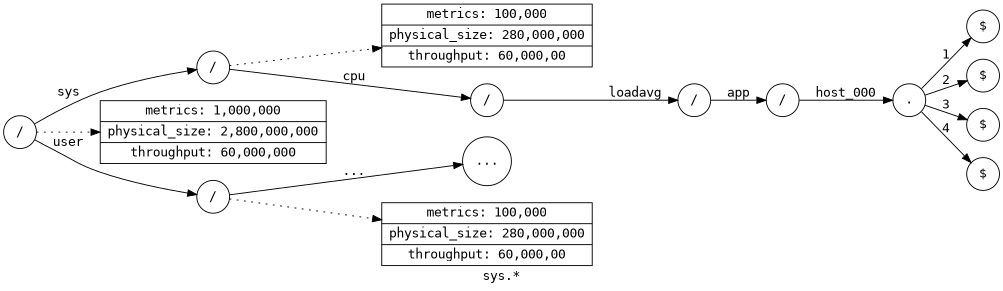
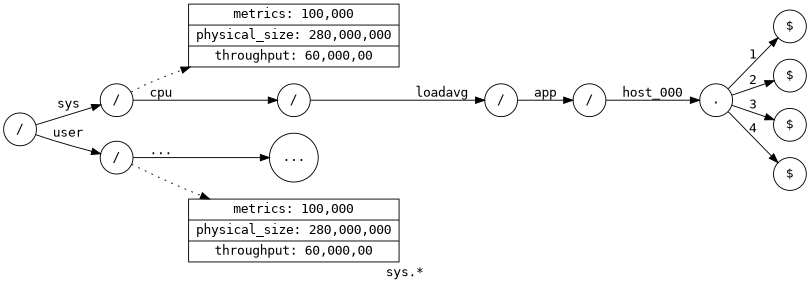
node "metrics: 1,000,000": removed
